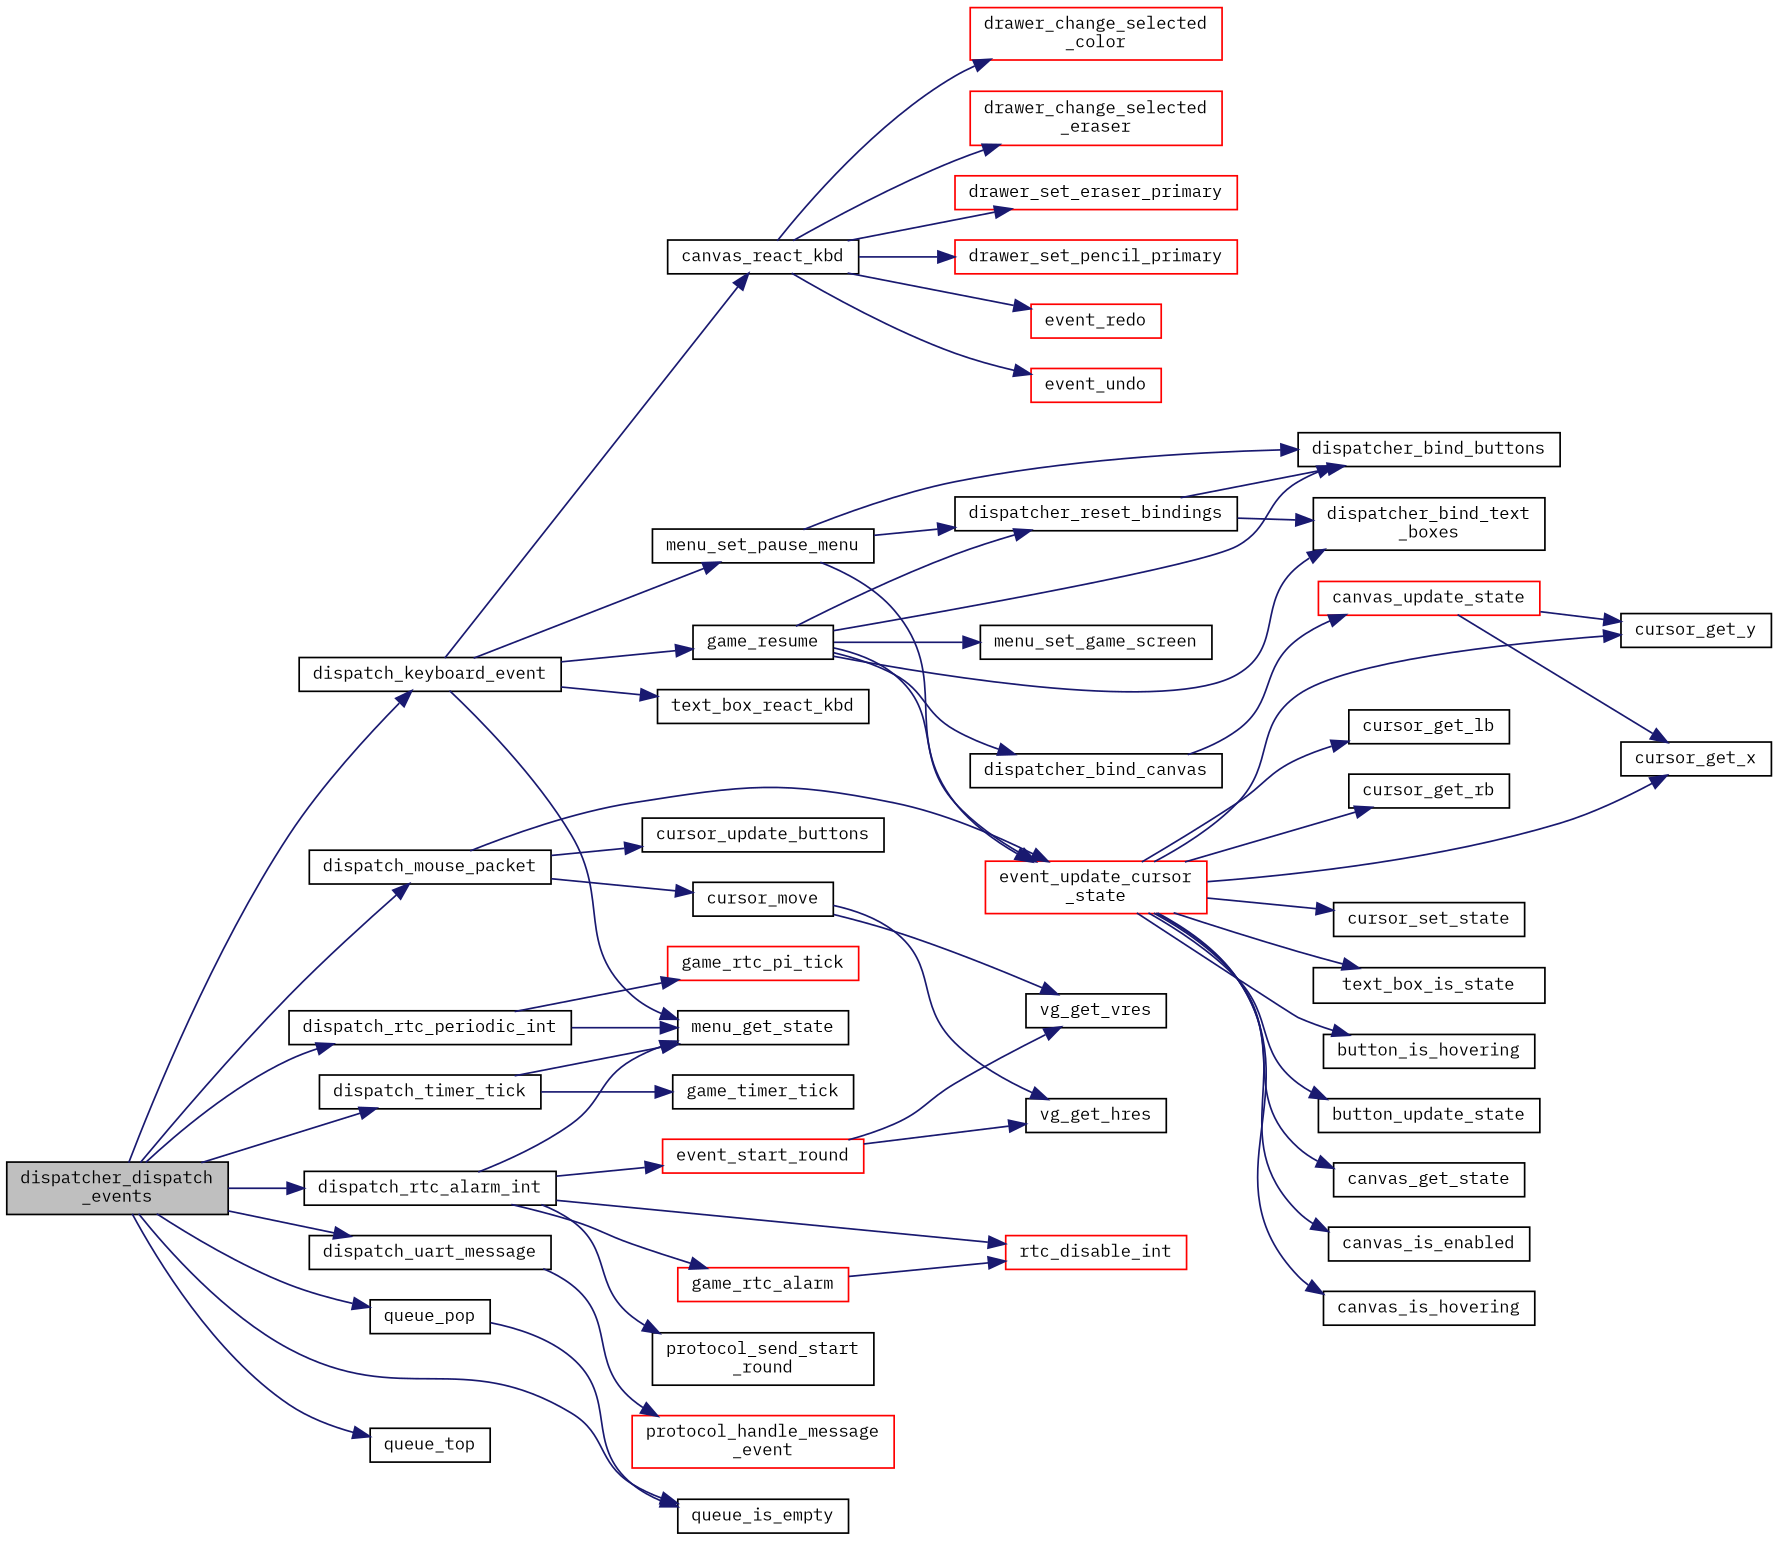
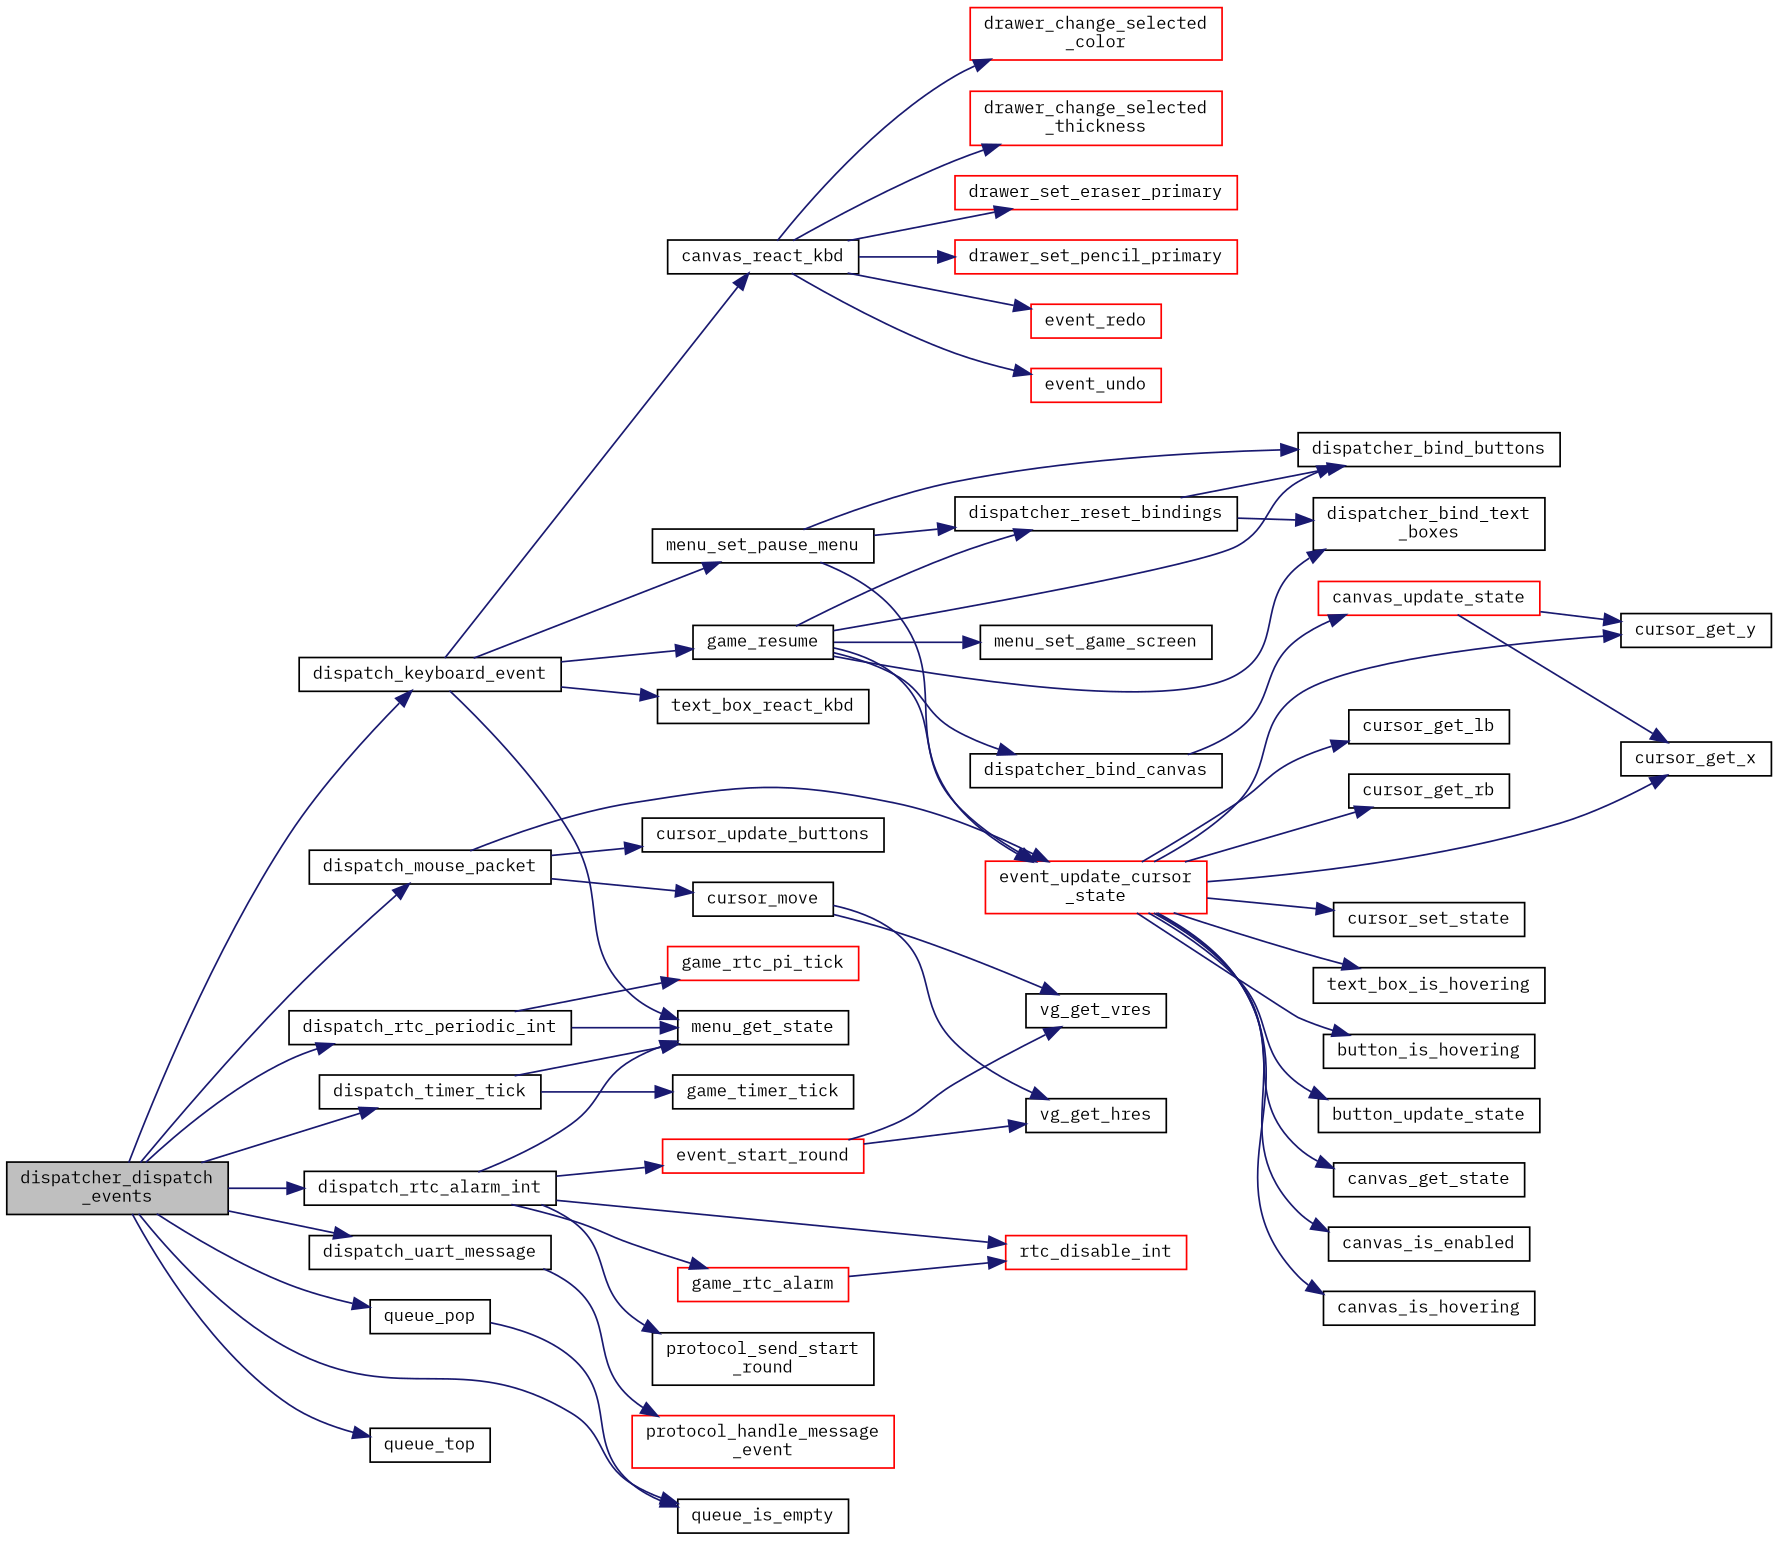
node "drawer_change_selected _eraser": label "drawer_change_selected _eraser" -> "drawer_change_selected _thickness"
node "text_box_is_state": label "text_box_is_state" -> "text_box_is_hovering"
